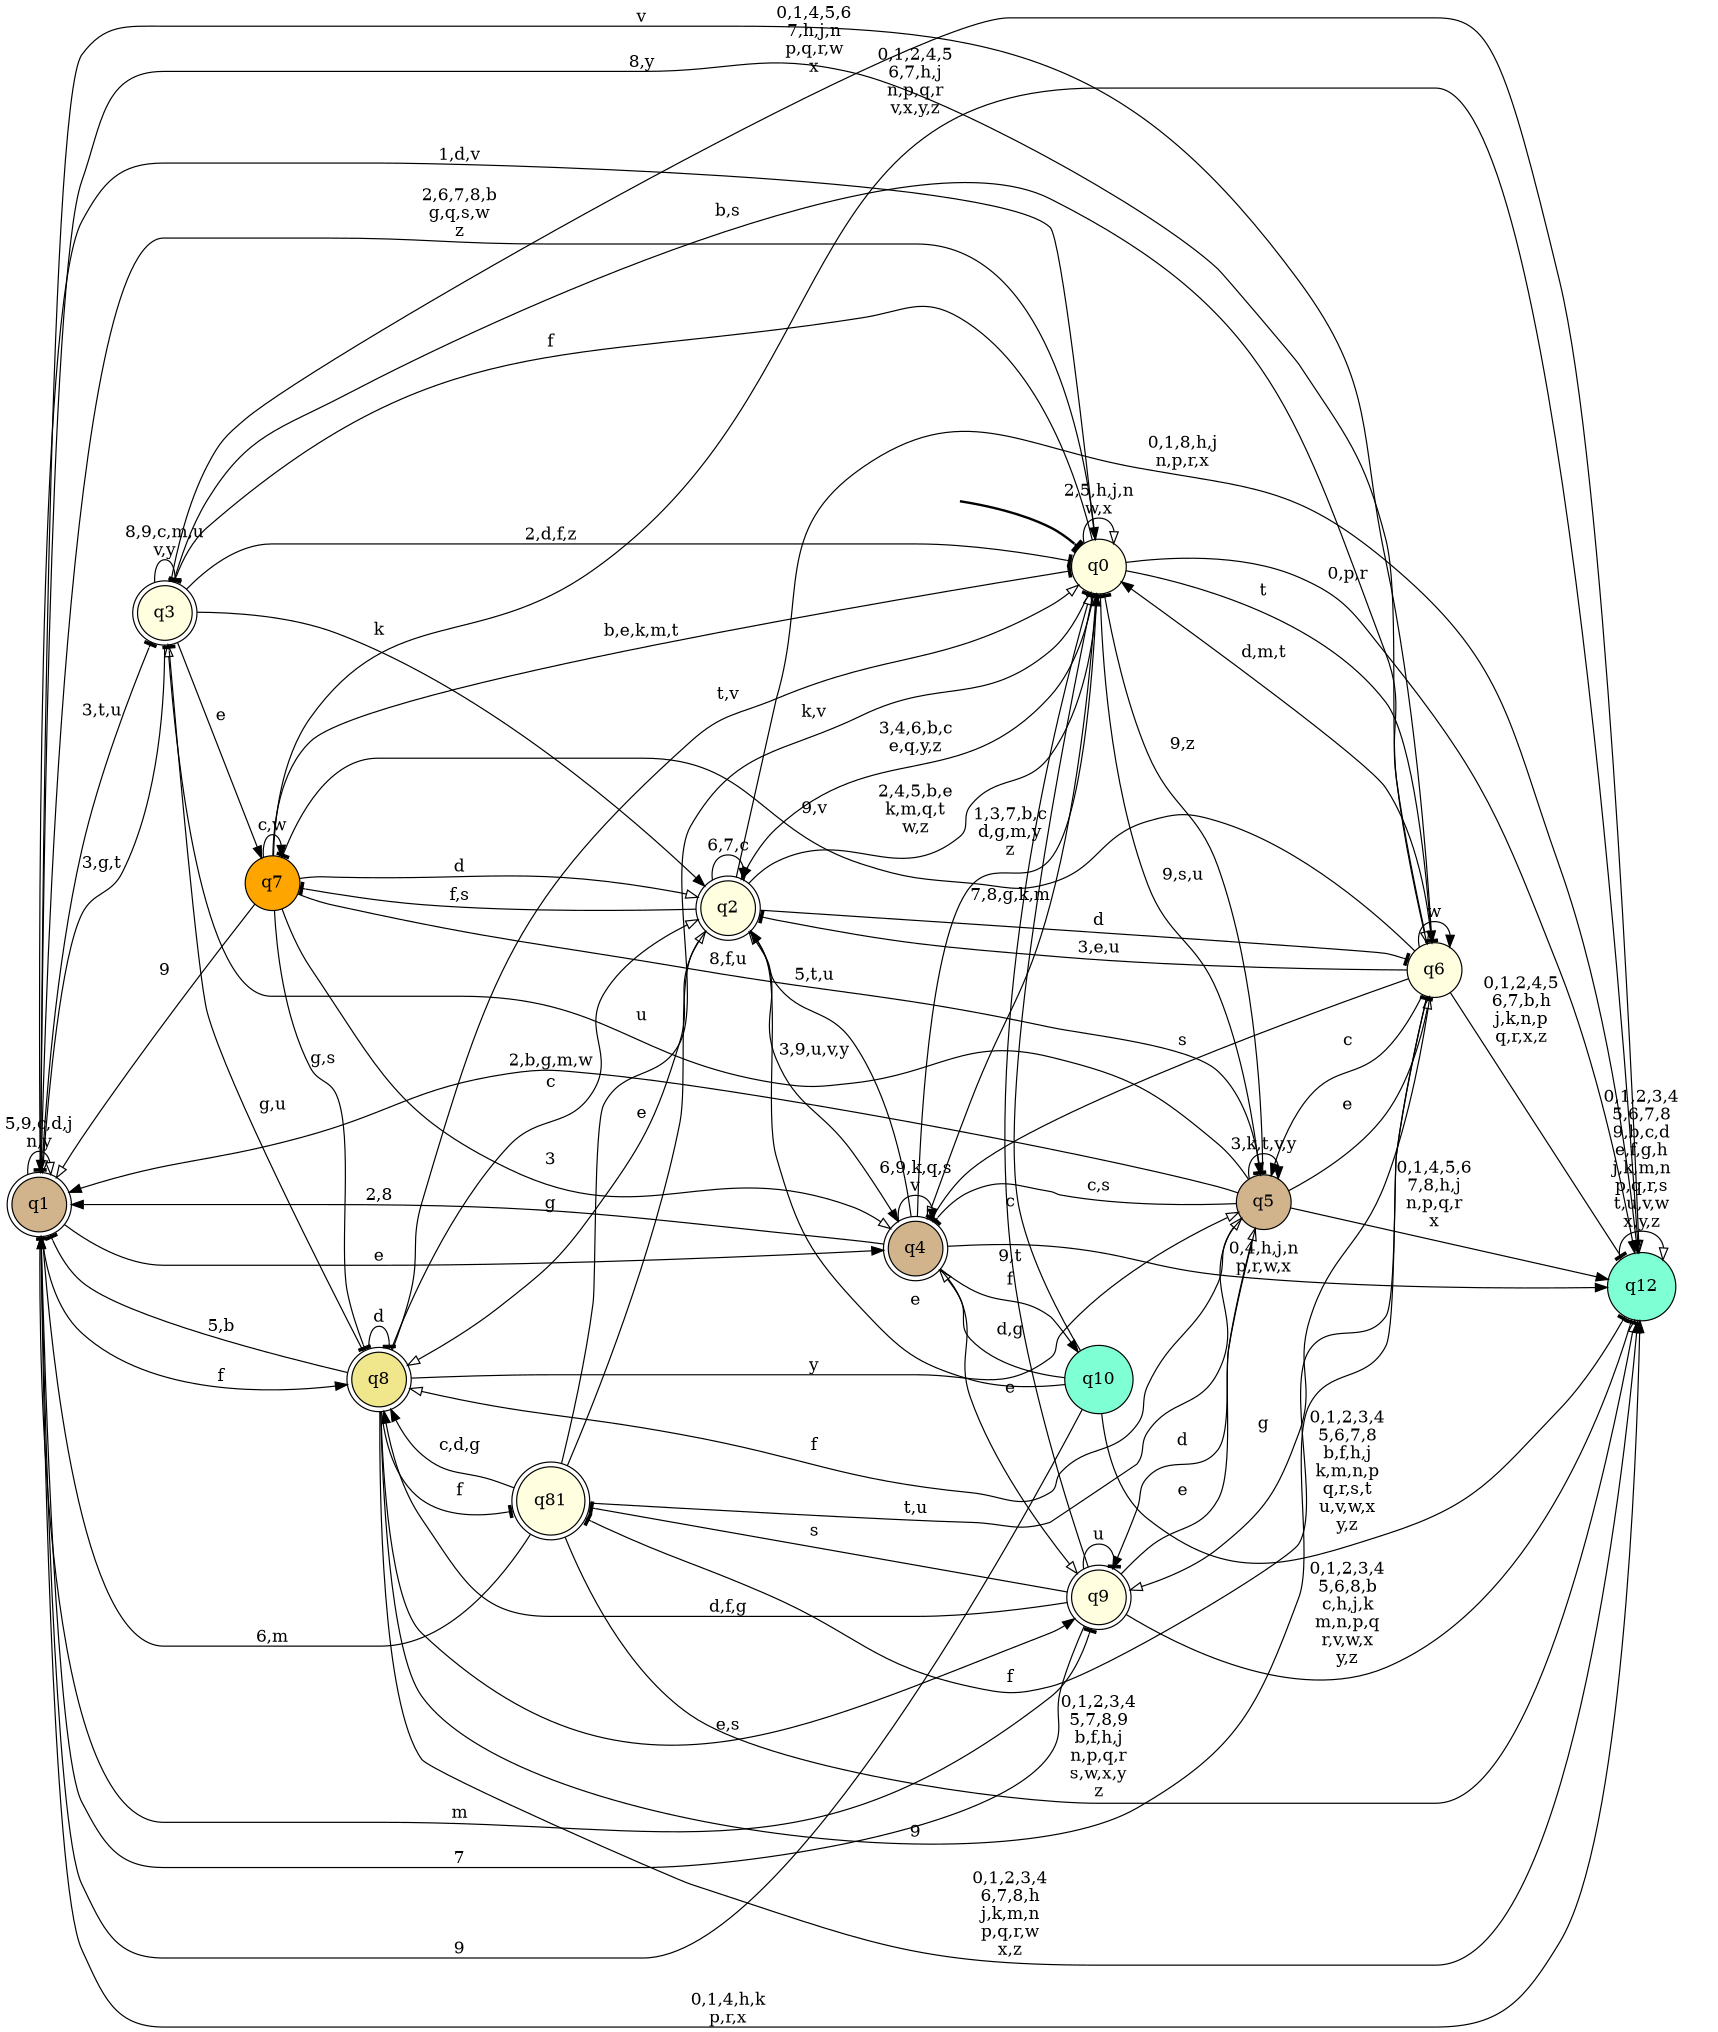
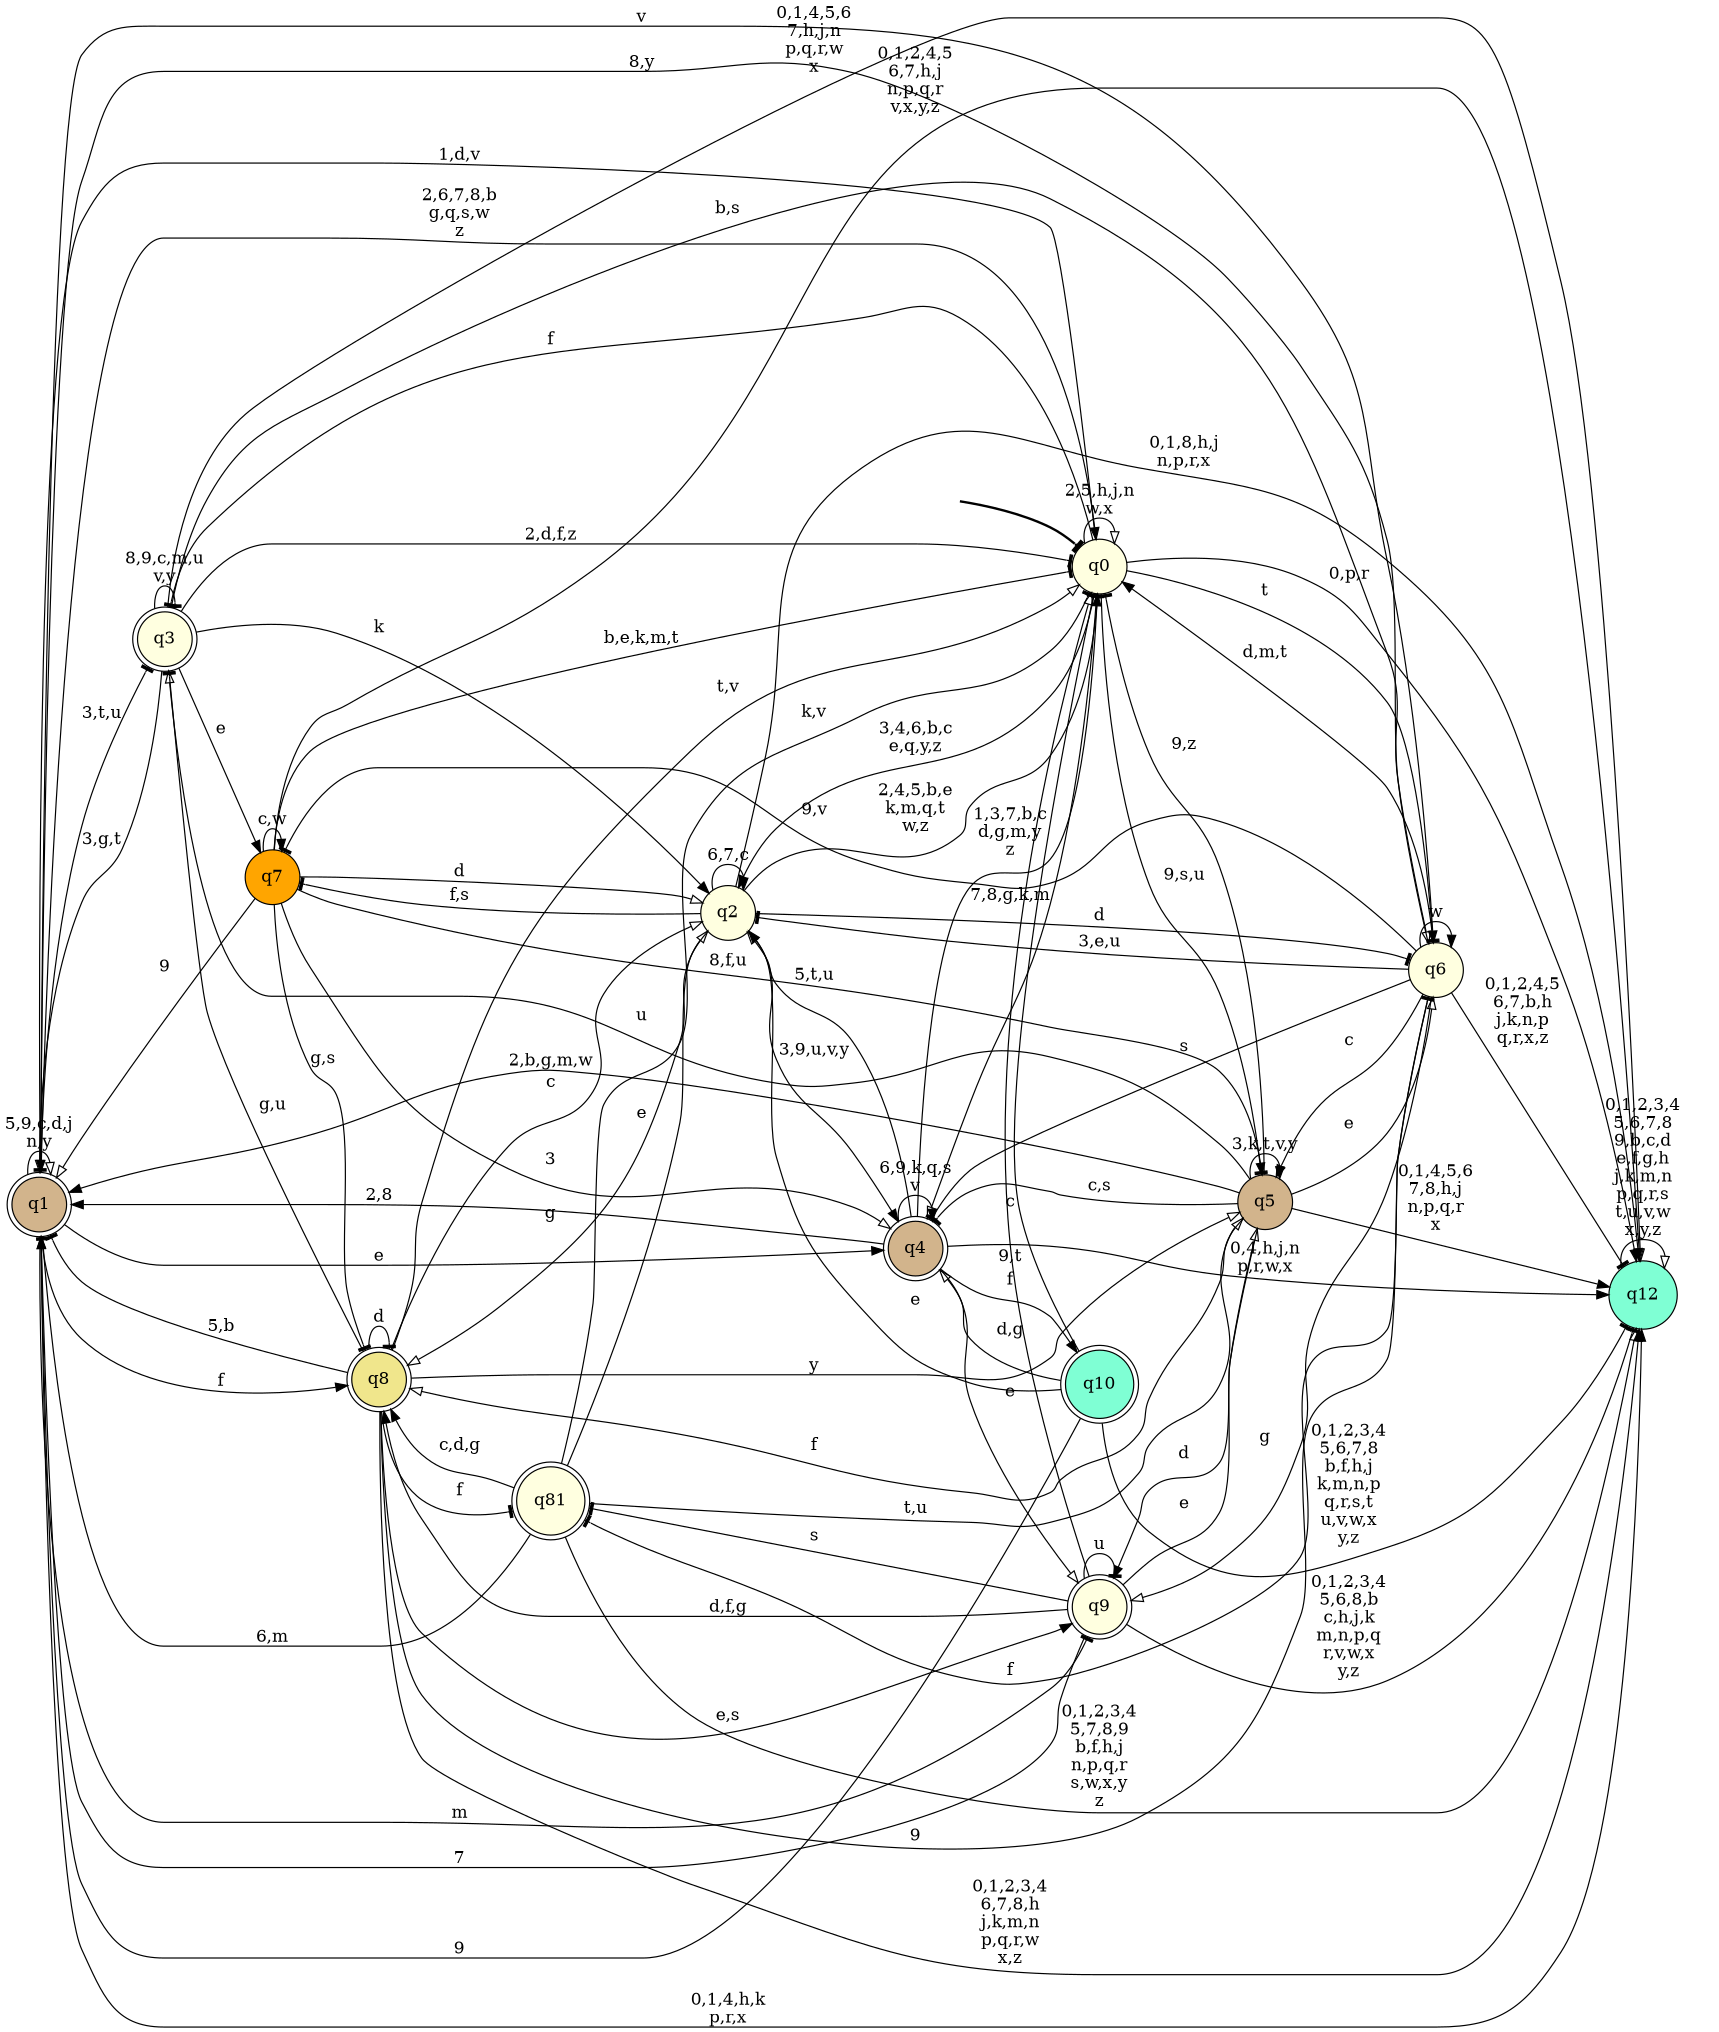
node "q2": shape doublecircle -> circle
node "q10": shape circle -> doublecircle
